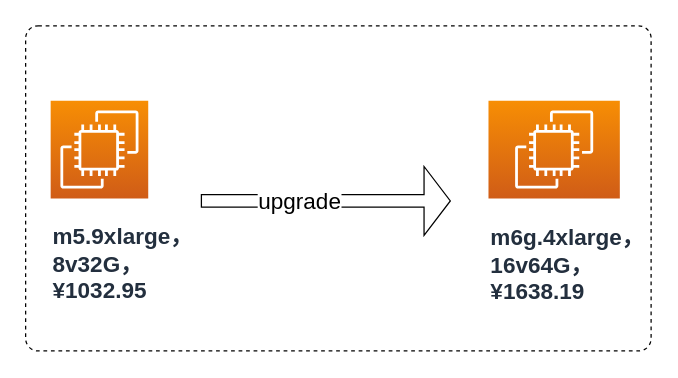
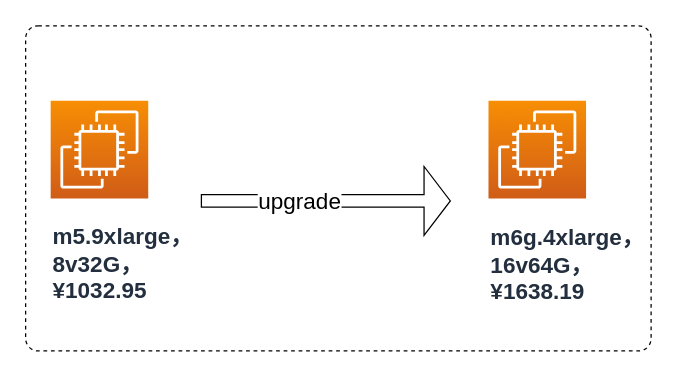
node "m6g.4xlarge， 16v64G， ¥1638.19": size 131x98 -> 98x98
